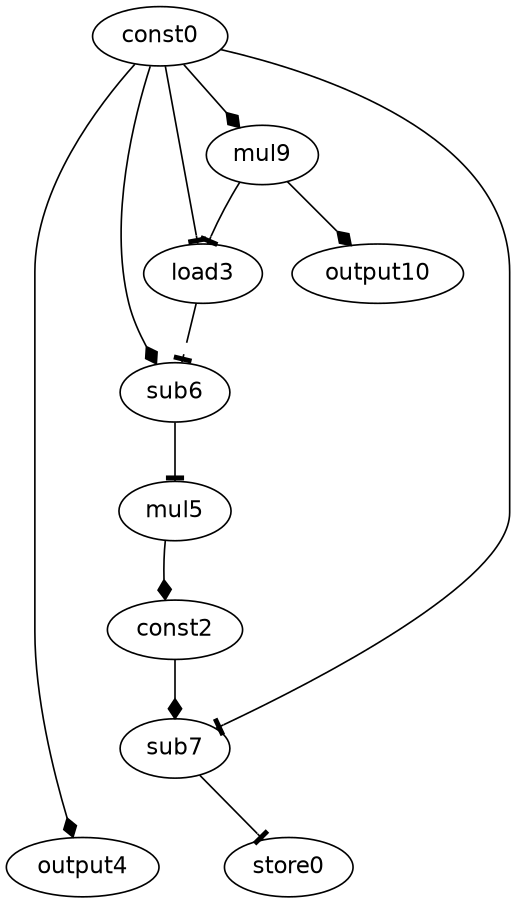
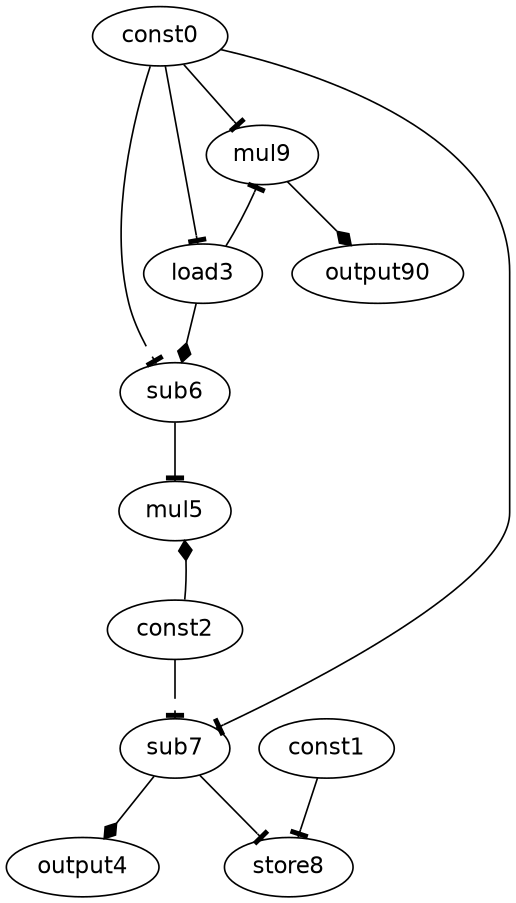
edge "const0" -> "mul9": arrowhead diamond -> tee
edge "const0" -> "sub6": arrowhead diamond -> tee
edge "mul9" -> "load3": reversed
node "output10": label "output10" -> "output90"
edge "load3" -> "sub6": arrowhead tee -> diamond
edge "const0" -> "output4": now "sub7" -> "output4"
edge "mul5" -> "const2": reversed
edge "const2" -> "sub7": arrowhead diamond -> tee
node "const1": added
node "store0": label "store0" -> "store8"
